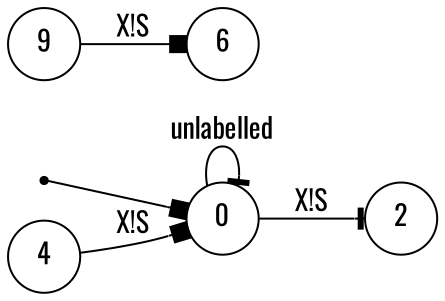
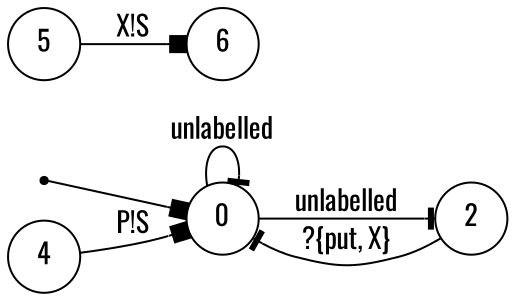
node "9": label "9" -> "5"
edge "0" -> "2": label "X!S" -> "unlabelled"
edge "4" -> "0": label "X!S" -> "P!S"
edge "2" -> "0": added, label "?{put, X}"
